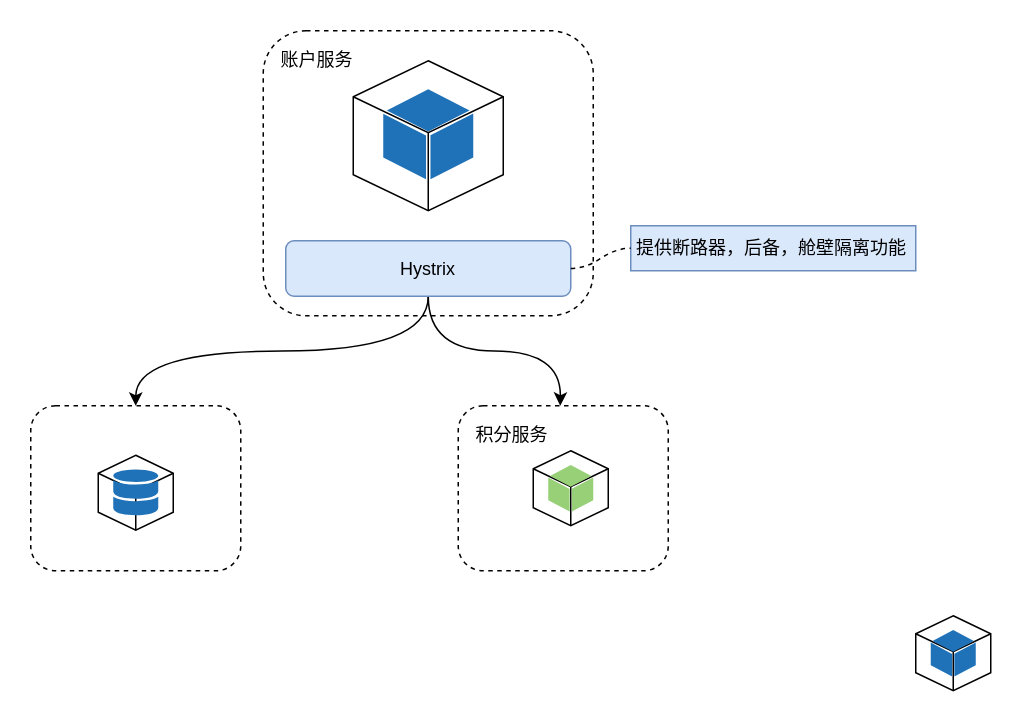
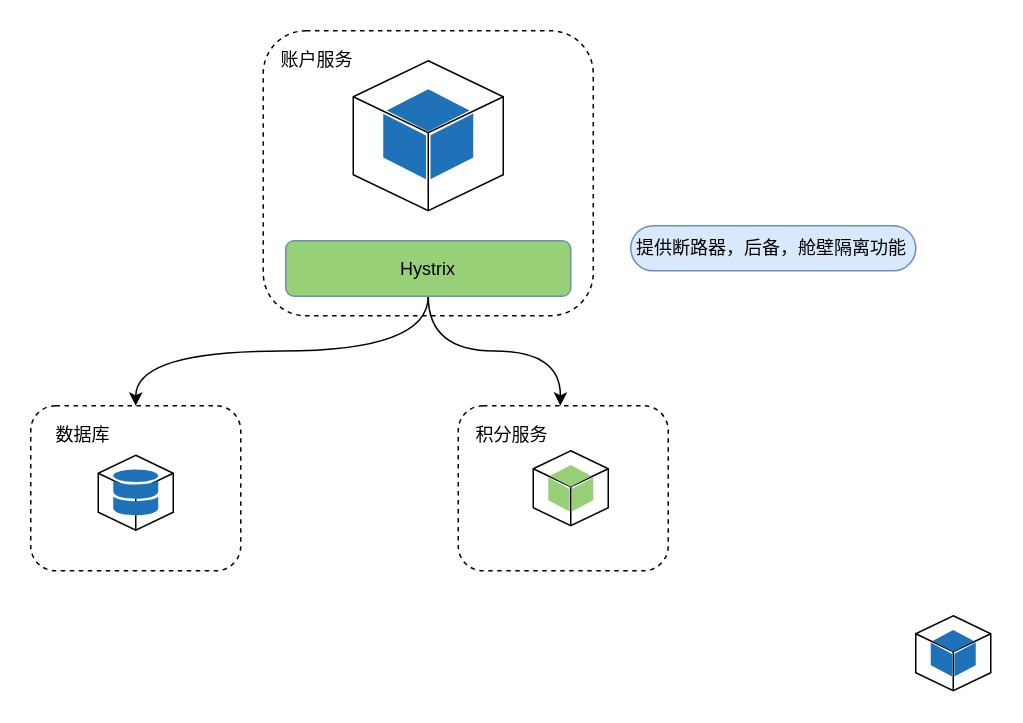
node "提供断路器，后备，舱壁隔离功能": shape rectangle -> rounded rectangle
edge "提供断路器，后备，舱壁隔离功能" -- "Hystrix": removed
node "Hystrix": fillcolor #dae8fc -> #97d077
node "数据库": added
